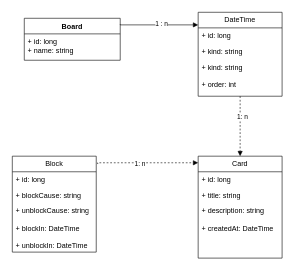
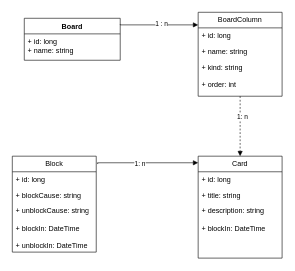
node "DateTime": label "DateTime" -> "BoardColumn"
node "+ kind: string": label "+ kind: string" -> "+ name: string"
edge "Block" -> "Card": style dashed -> solid
node "+ description: string + createdAt: DateTime": label "+ description: string + createdAt: DateTime" -> "+ description: string + blockIn: DateTime"
